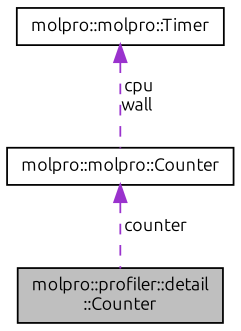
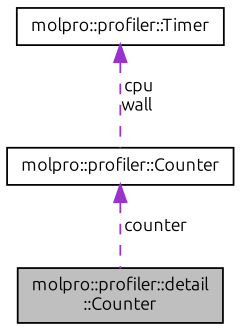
node "molpro::molpro::Timer": label "molpro::molpro::Timer" -> "molpro::profiler::Timer"
node "molpro::molpro::Counter": label "molpro::molpro::Counter" -> "molpro::profiler::Counter"
